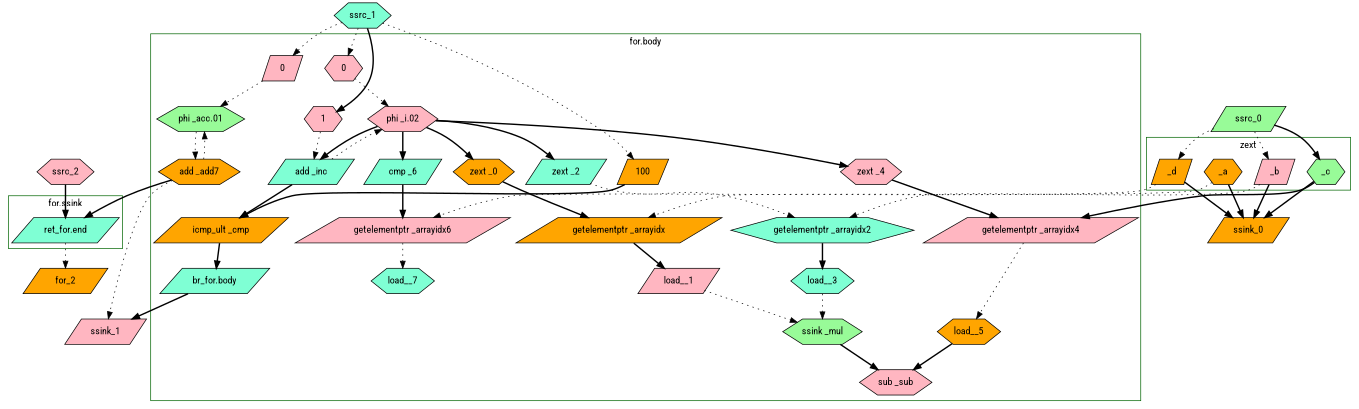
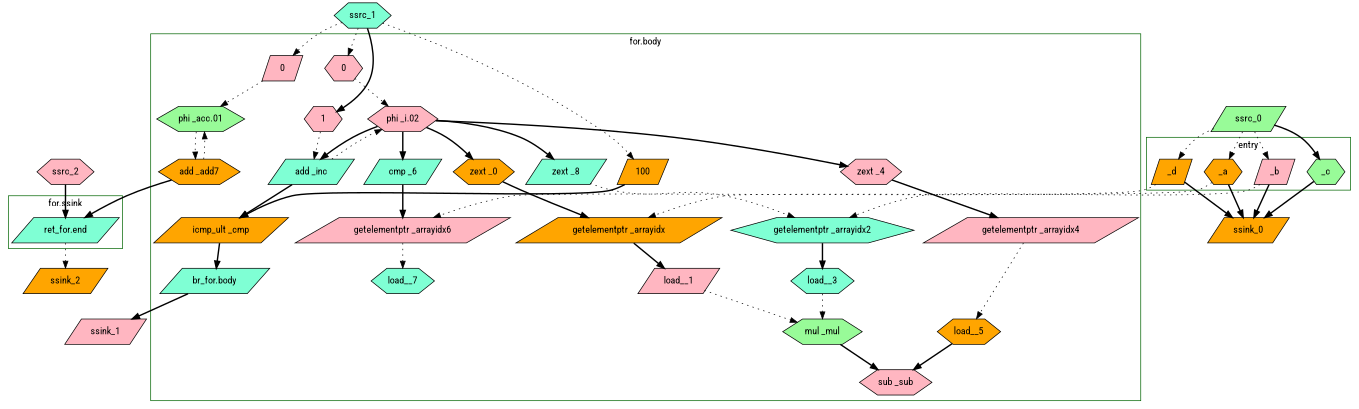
edge "ssrc_0" -> "_a": added
cluster "zext": label "zext" -> "entry"
node "zext _2": label "zext _2" -> "zext _8"
edge "_c" -> "getelementptr _arrayidx4": removed
edge "add _add7" -> "ssink_1": removed
node "for_2": label "for_2" -> "ssink_2"
node "ssink _mul": label "ssink _mul" -> "mul _mul"
